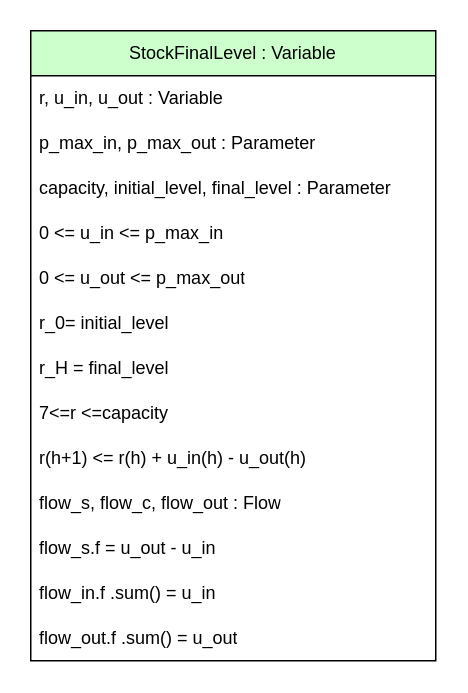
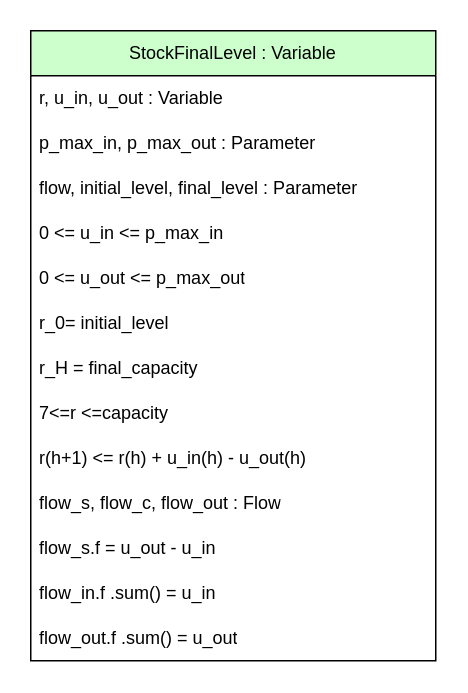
node "capacity, initial_level, final_level : Parameter": label "capacity, initial_level, final_level : Parameter" -> "flow, initial_level, final_level : Parameter"
node "r_H = final_level": label "r_H = final_level" -> "r_H = final_capacity"
